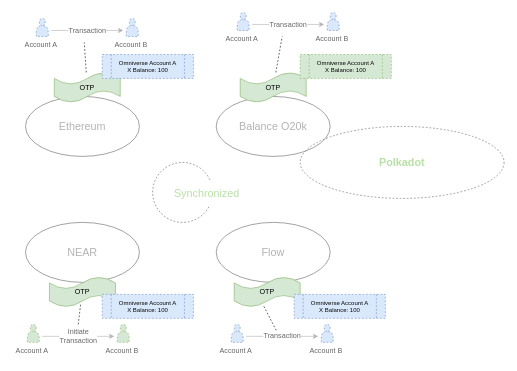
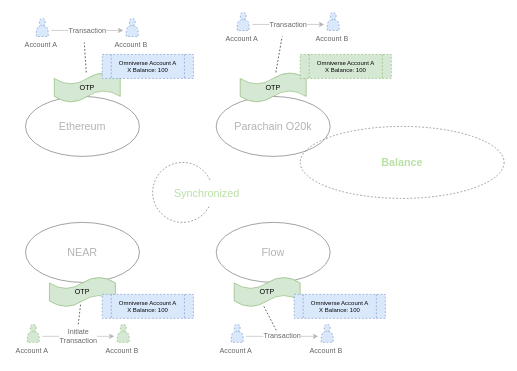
node "Balance O20k": label "Balance O20k" -> "Parachain O20k"
node "Polkadot": label "Polkadot" -> "Balance"
